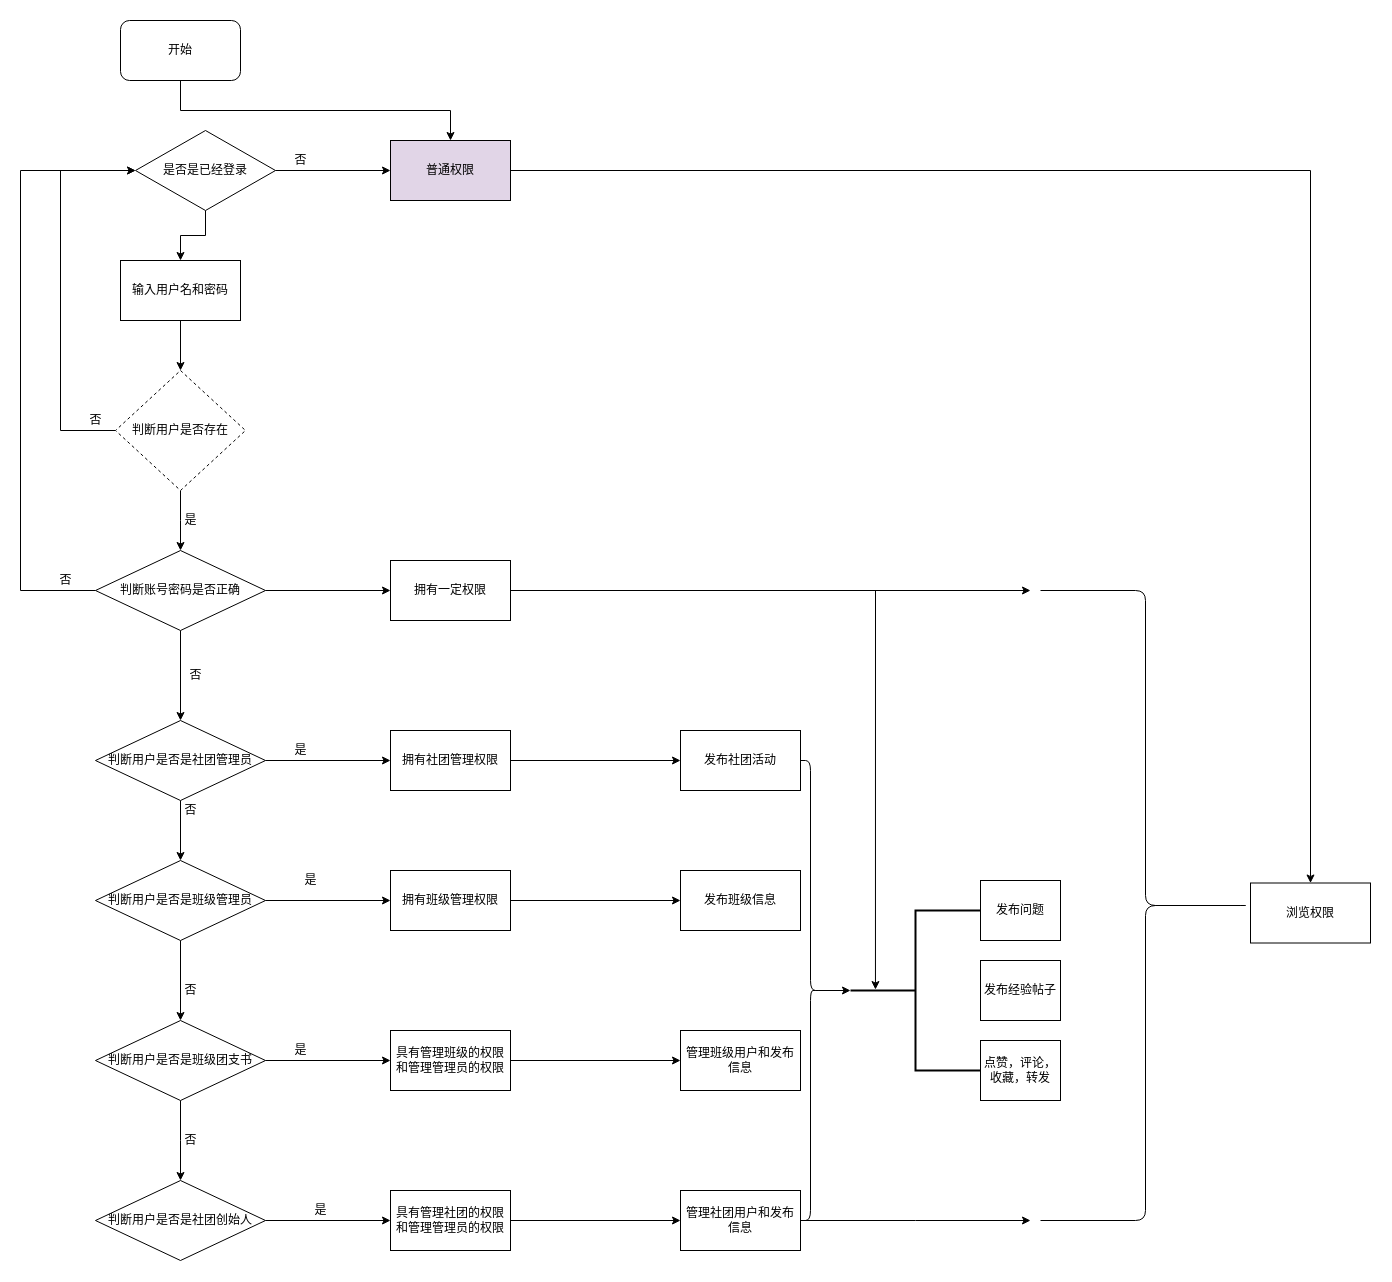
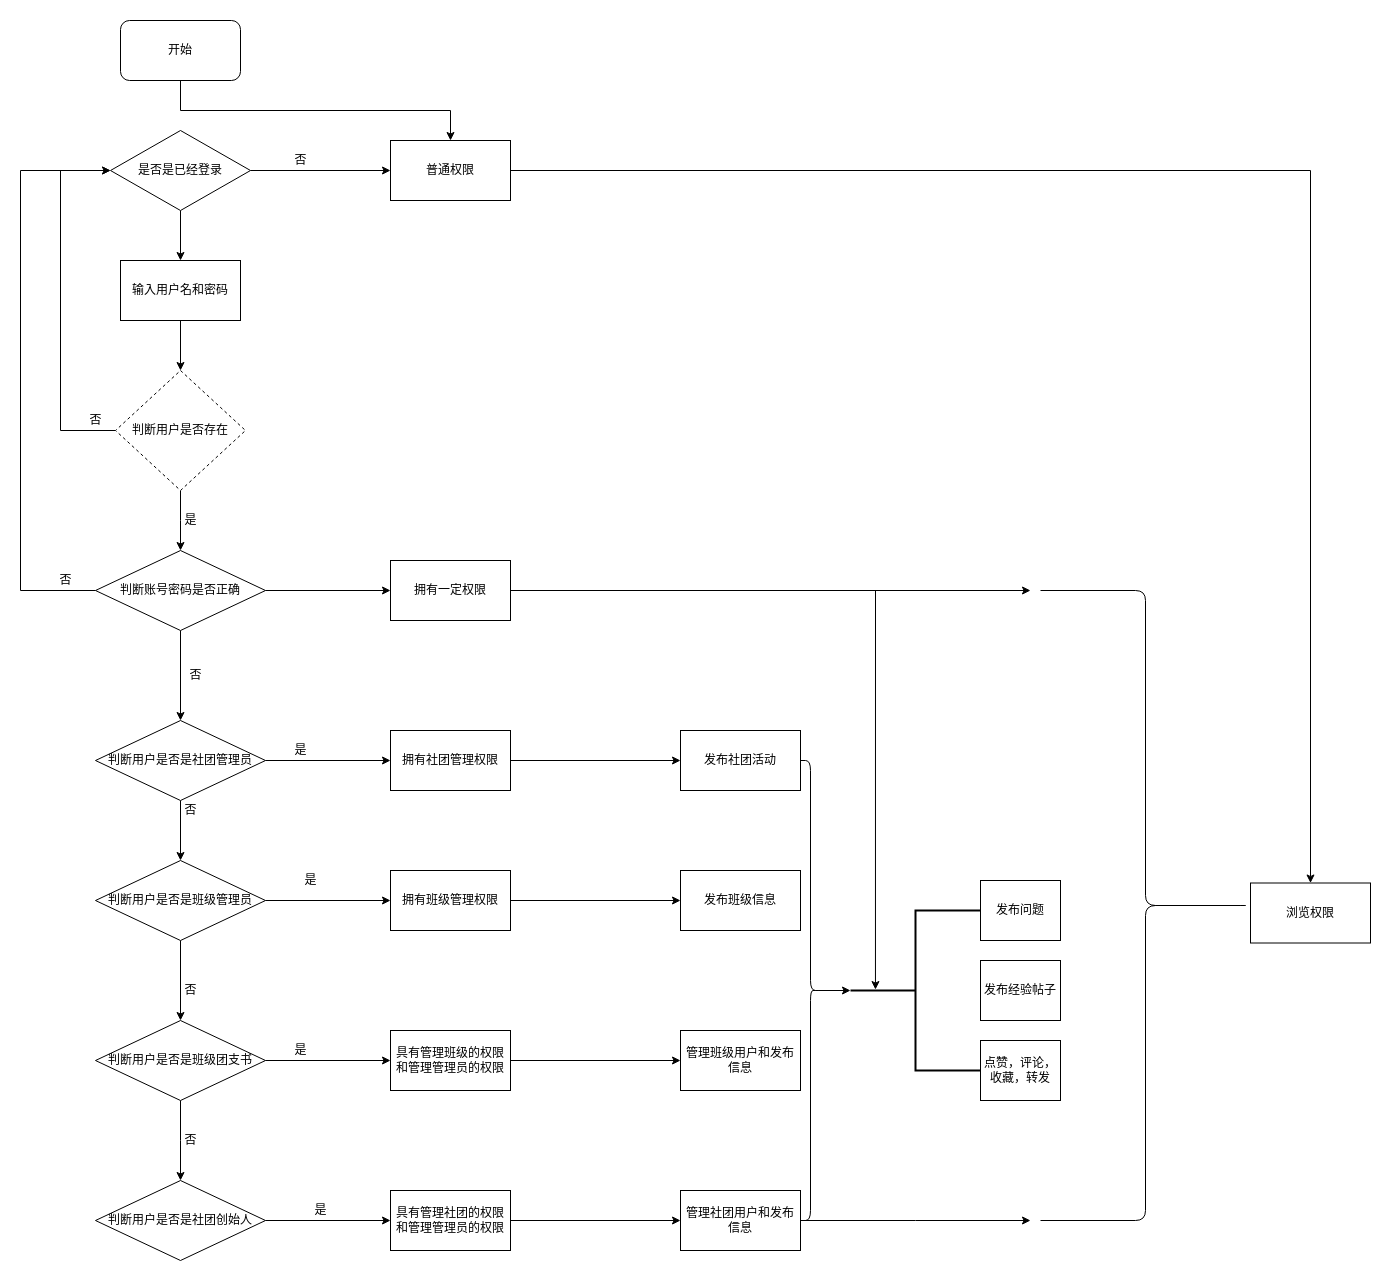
node "是否是已经登录": moved (206, 171) -> (181, 171)
node "普通权限": fillcolor #e1d5e7 -> #ffffff
